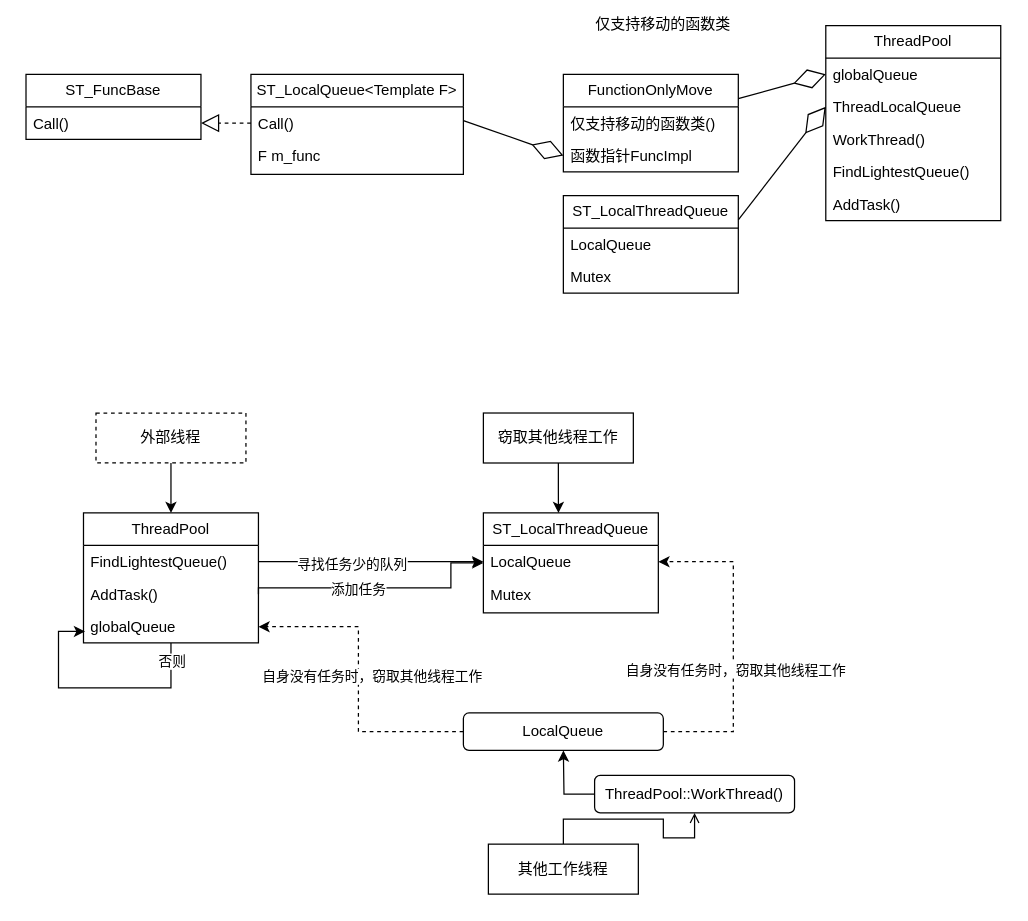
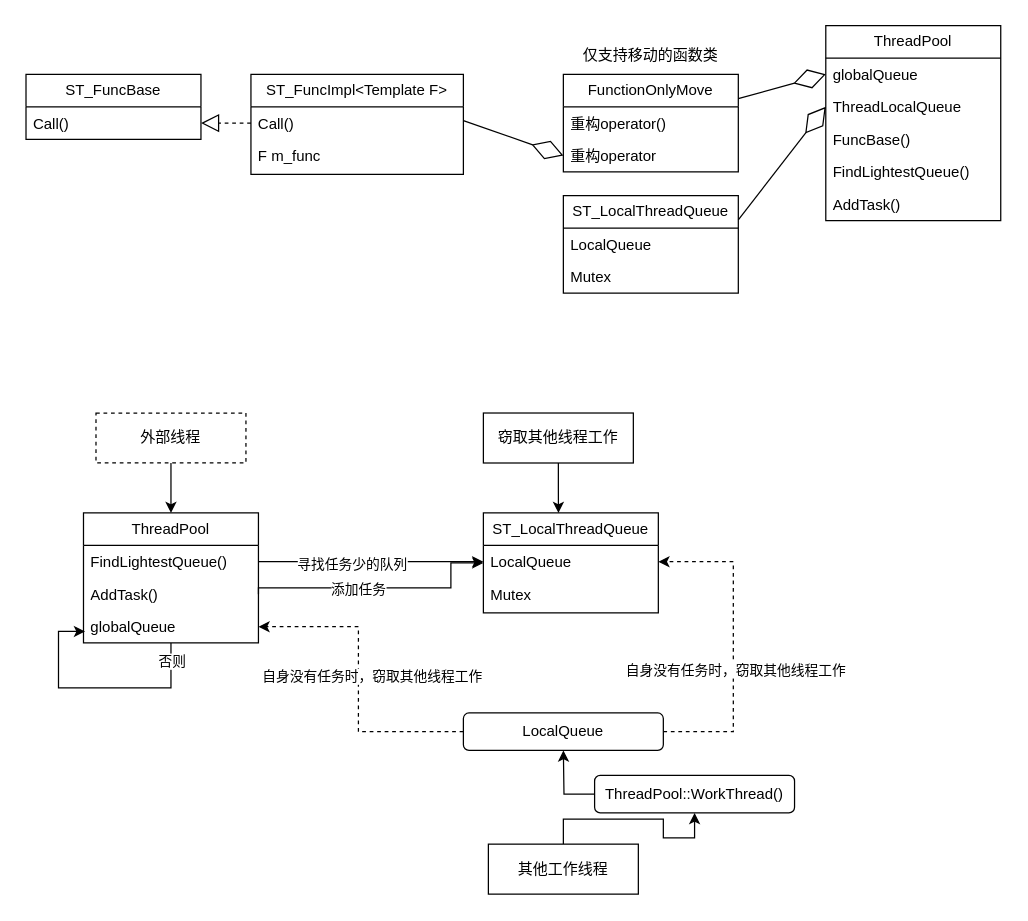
node "仅支持移动的函数类": moved (663, 24) -> (651, 56)
node "ST_LocalQueue<Template F>": label "ST_LocalQueue<Template F>" -> "ST_FuncImpl<Template F>"
node "仅支持移动的函数类()": label "仅支持移动的函数类()" -> "重构operator()"
node "WorkThread()": label "WorkThread()" -> "FuncBase()"
node "函数指针FuncImpl": label "函数指针FuncImpl" -> "重构operator"
edge "其他工作线程" -> "ThreadPool::WorkThread()": arrowhead open -> classic
